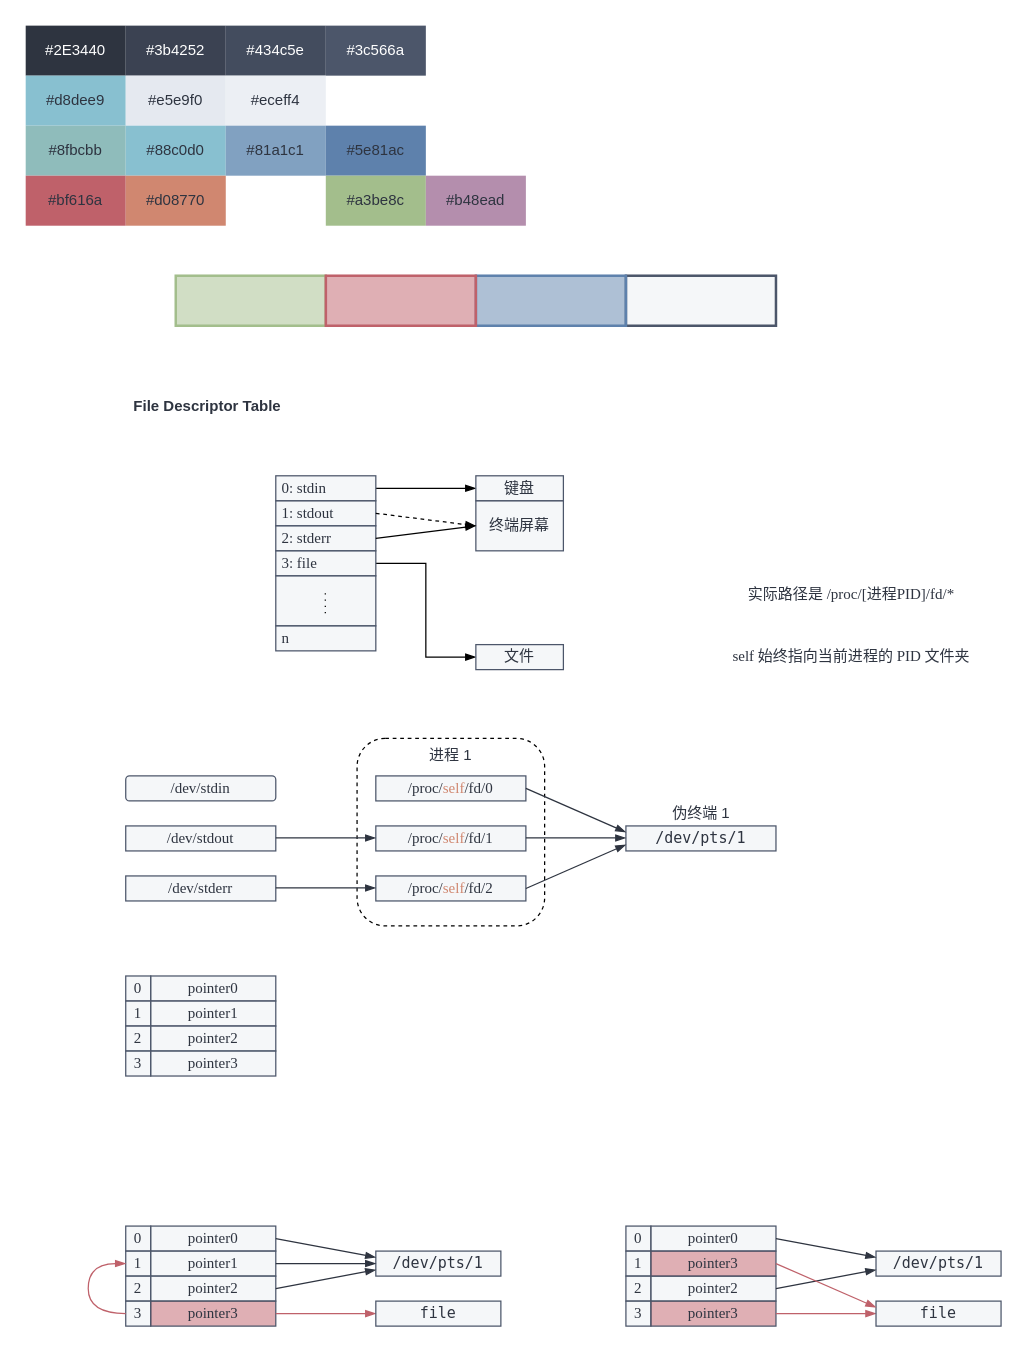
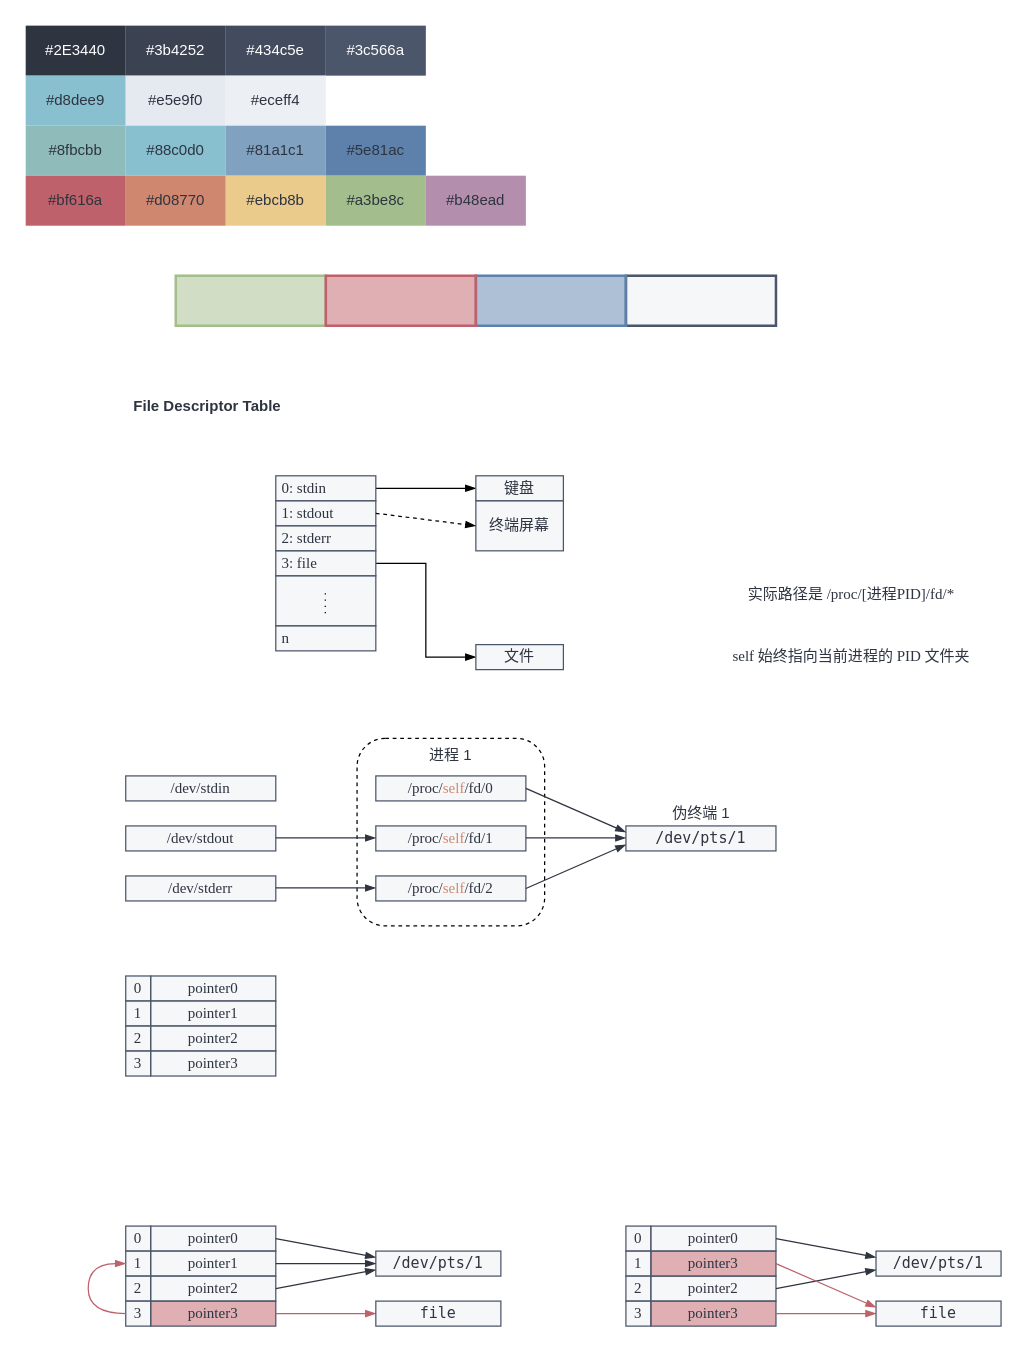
node "#ebcb8b": added
edge "2: stderr" -> "终端屏幕": removed
node "/dev/stdin": shape rounded rectangle -> rectangle
